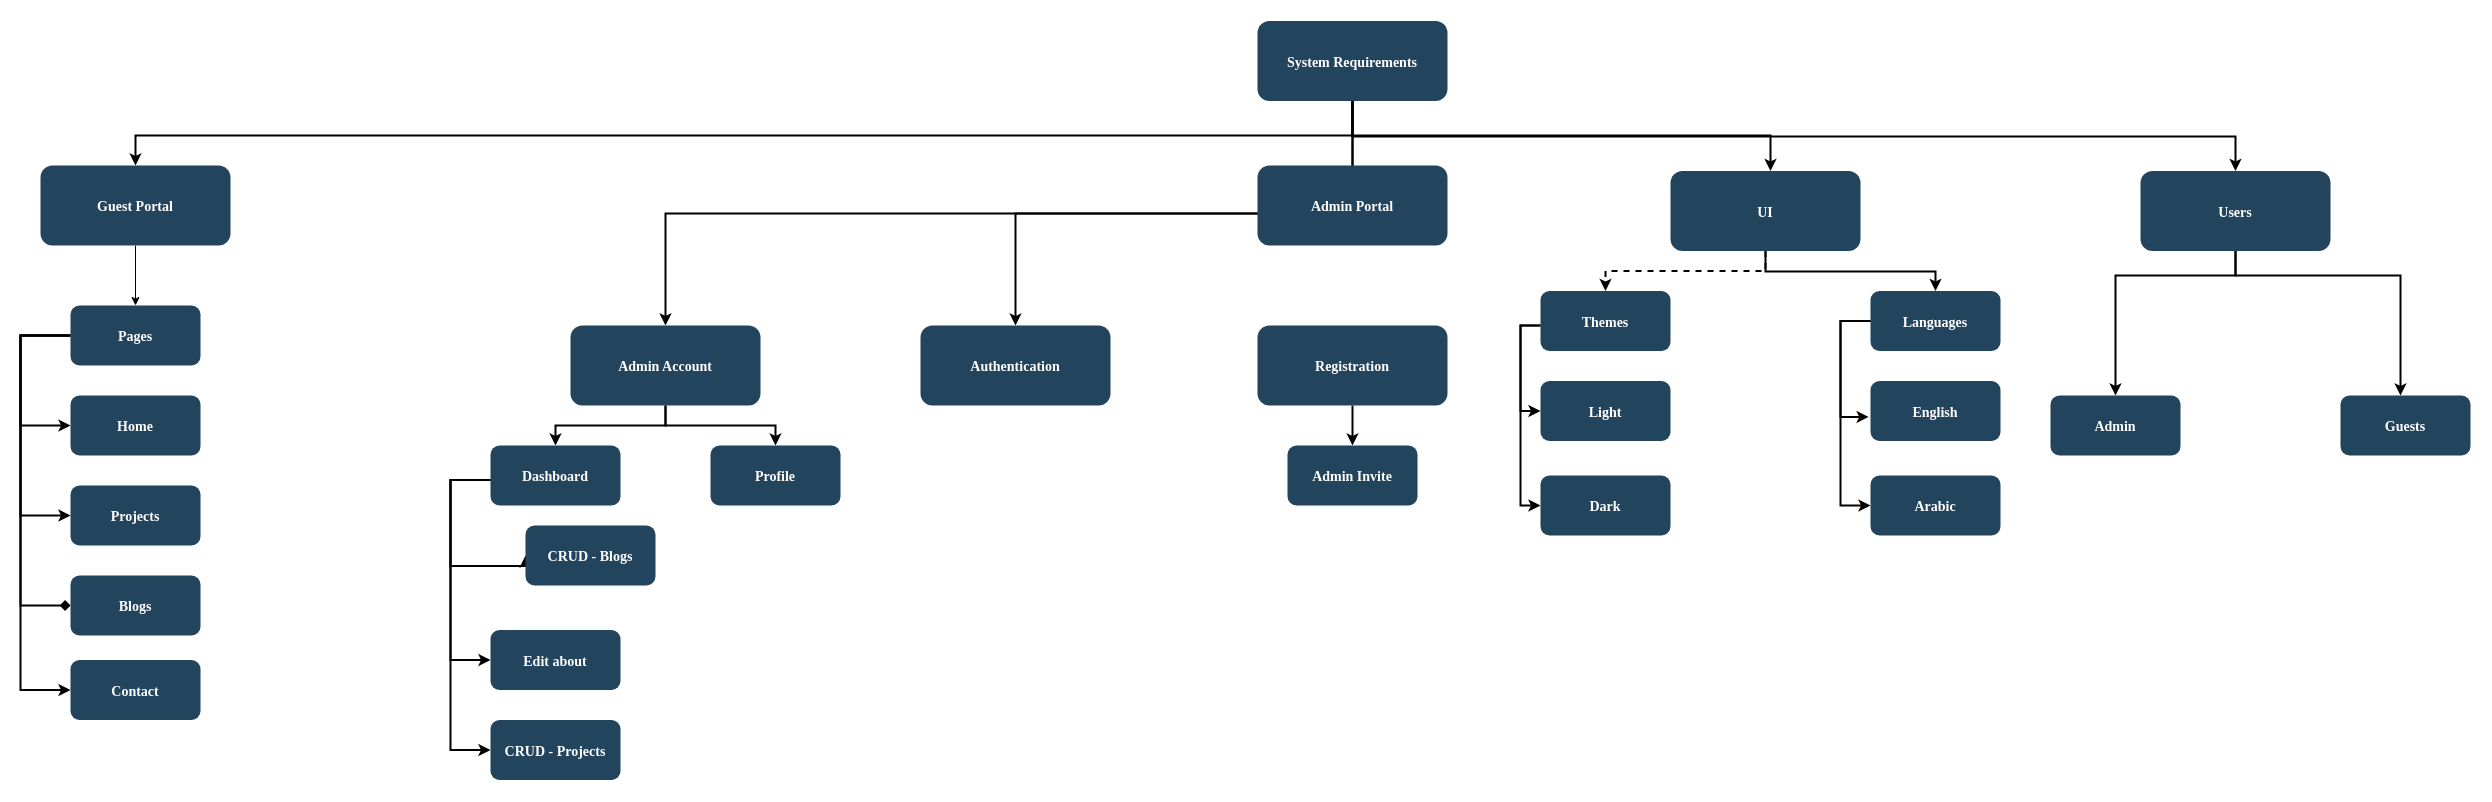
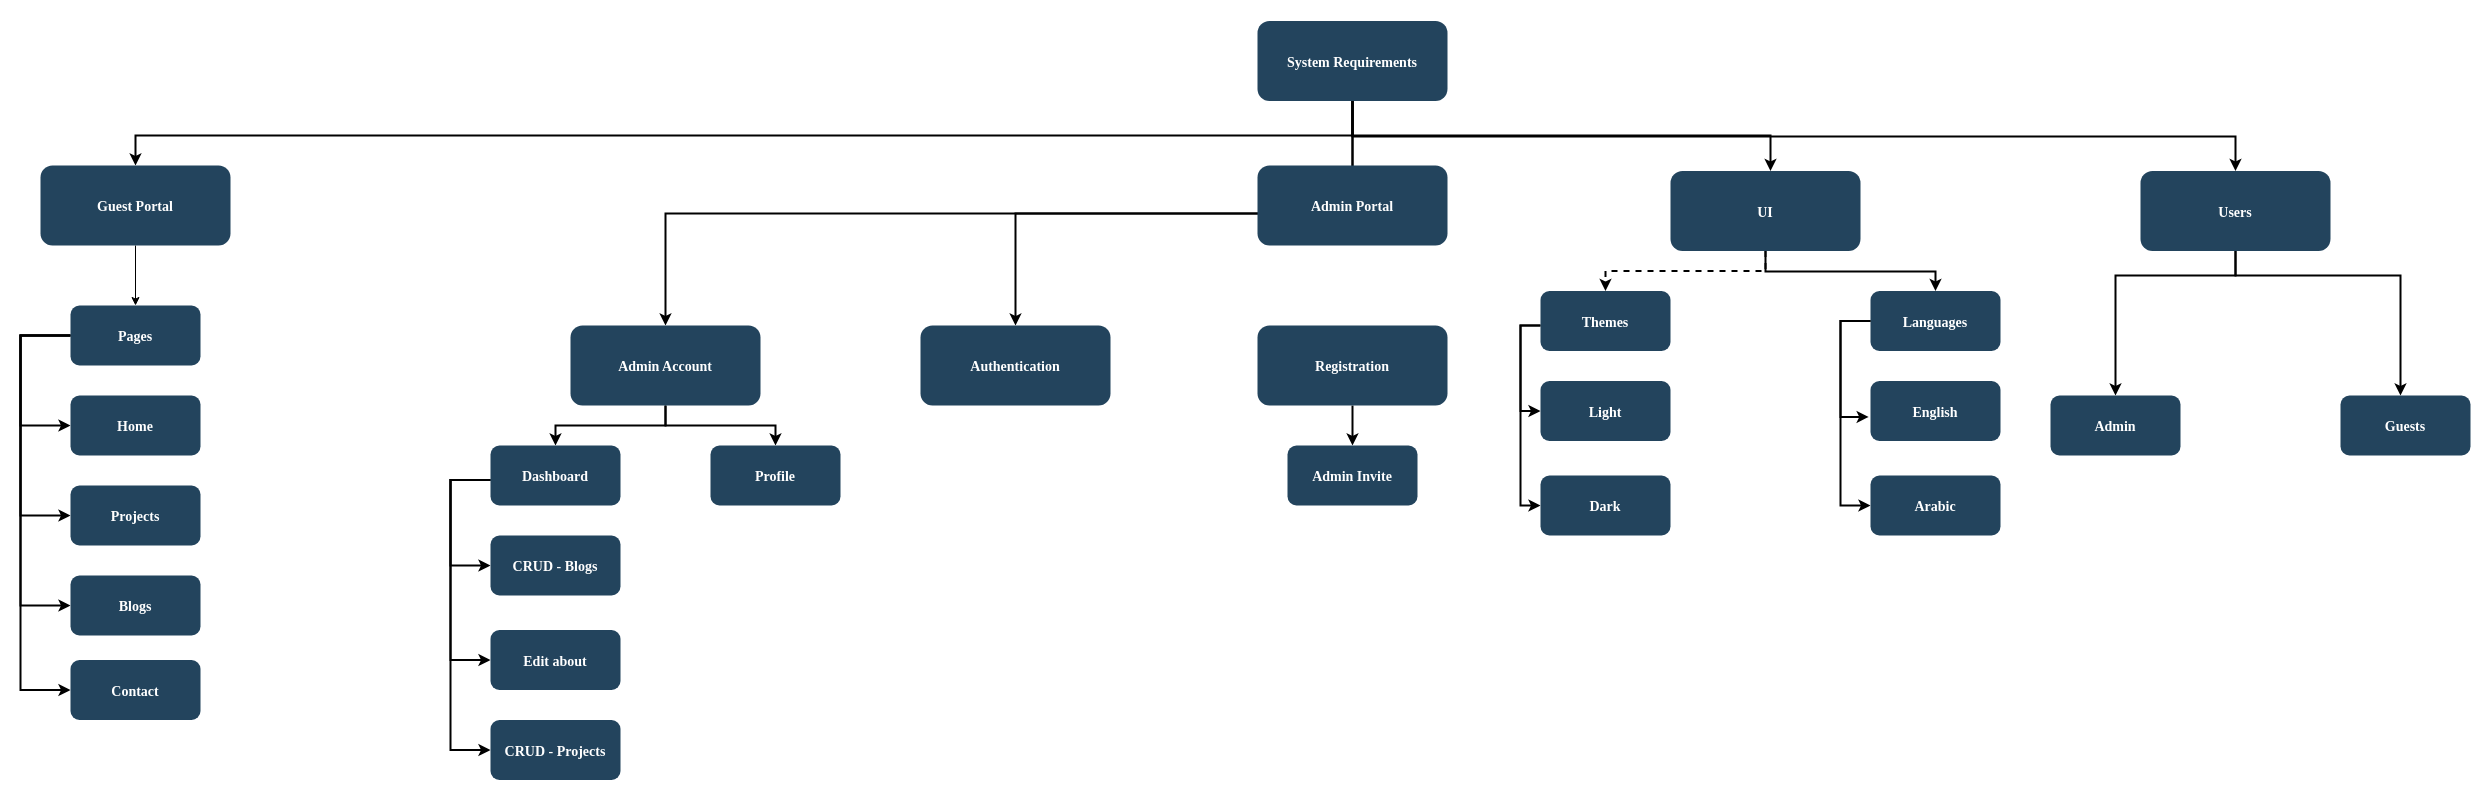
node "CRUD - Blogs": moved (591, 556) -> (556, 566)
edge "Pages" -> "Blogs": arrowhead diamond -> classic
